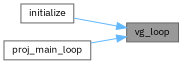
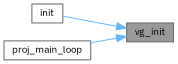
node "initialize": label "initialize" -> "init"
node "vg_loop": label "vg_loop" -> "vg_init"
